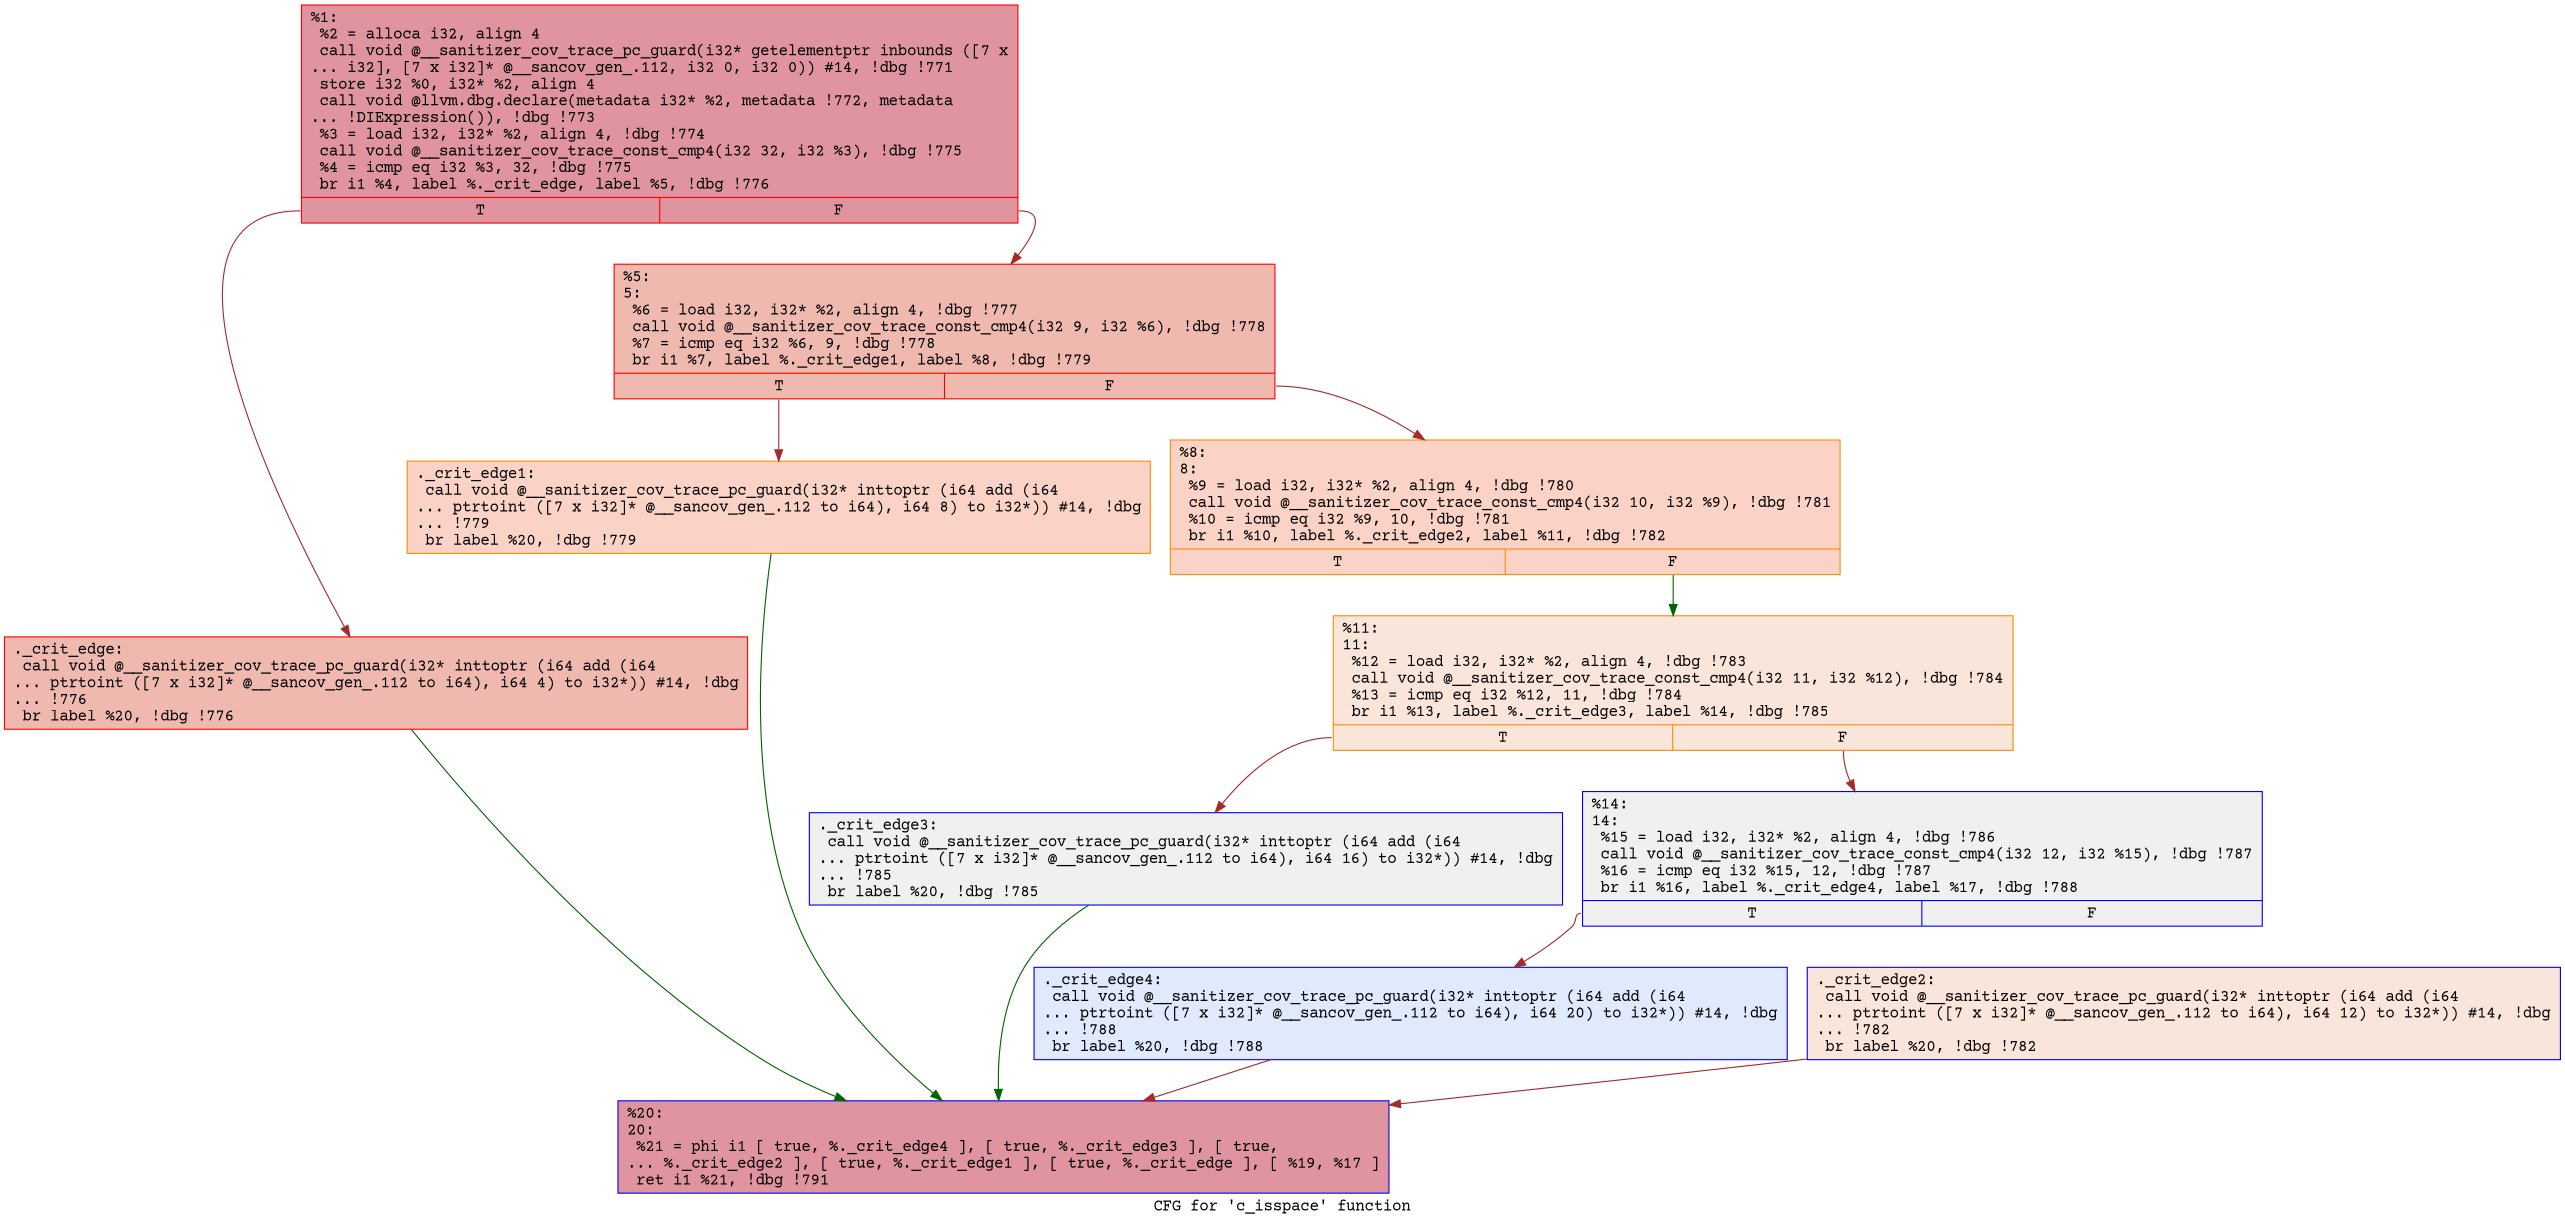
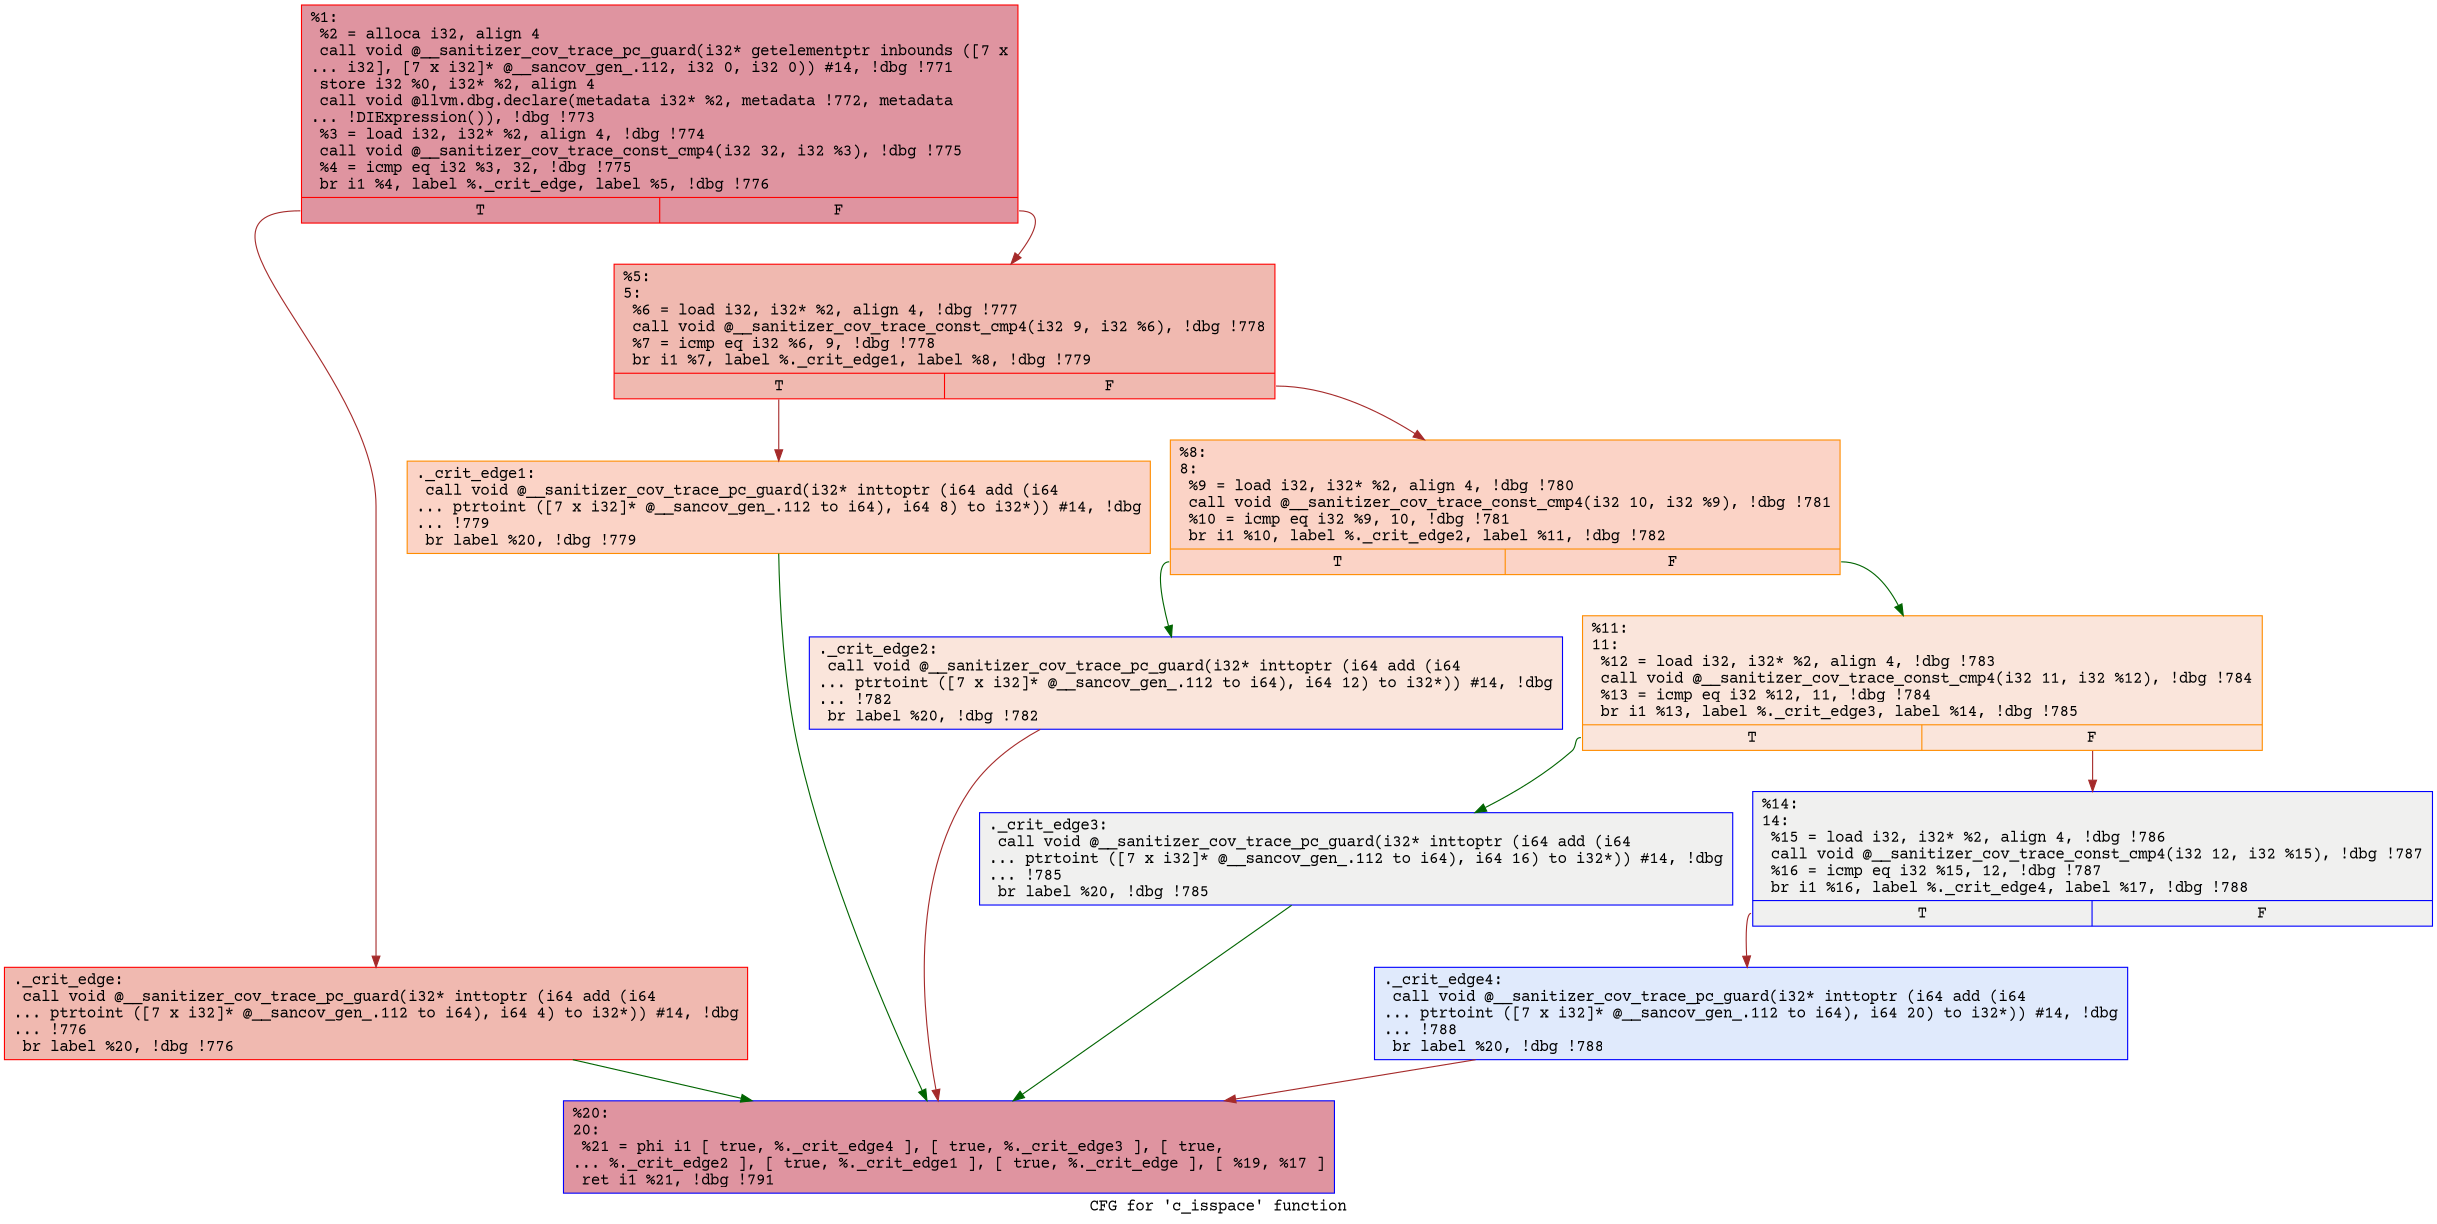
edge "%8:" -> "._crit_edge2:": added
edge "%11:" -> "._crit_edge3:": color brown -> darkgreen
